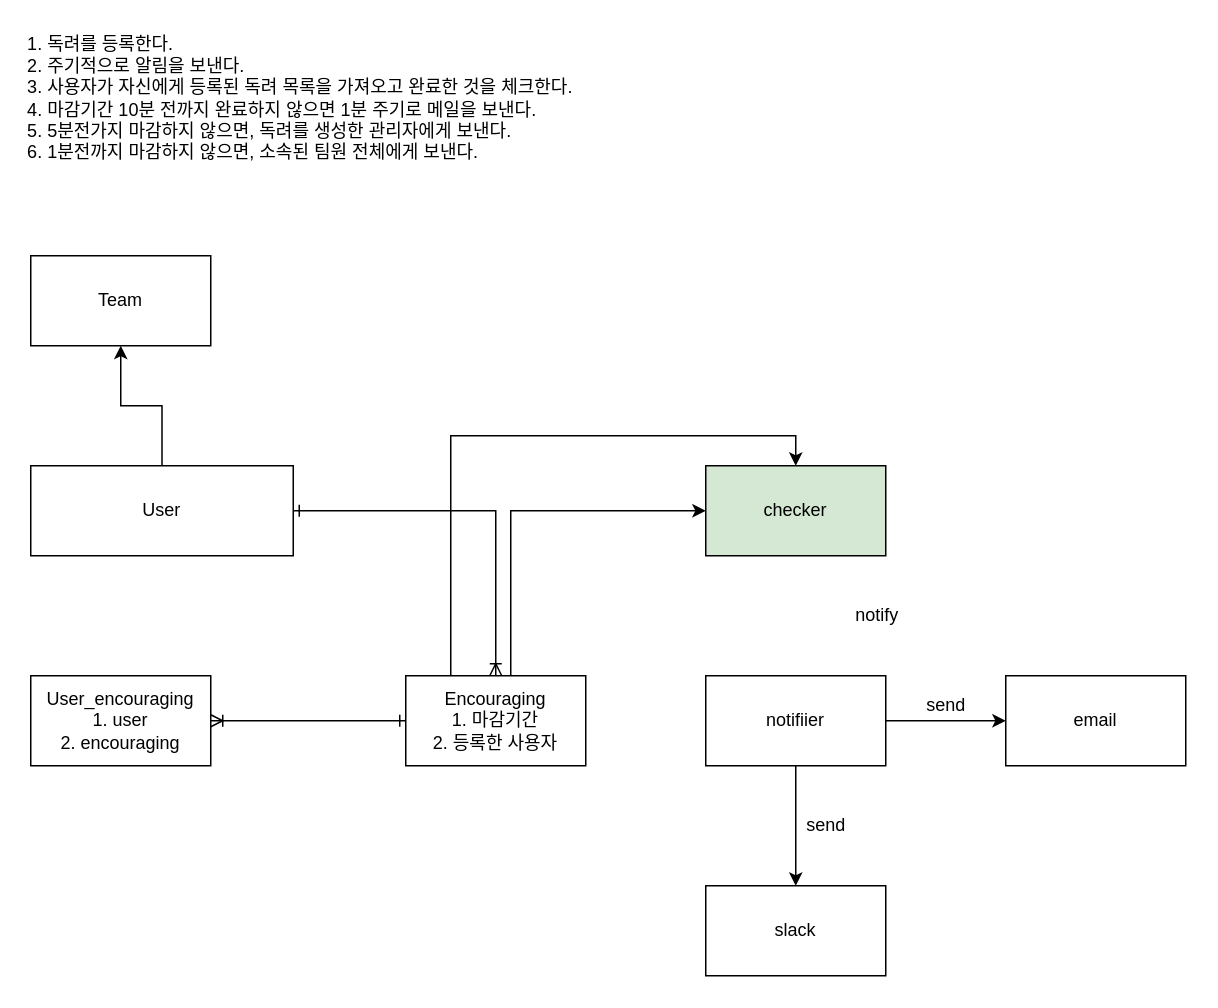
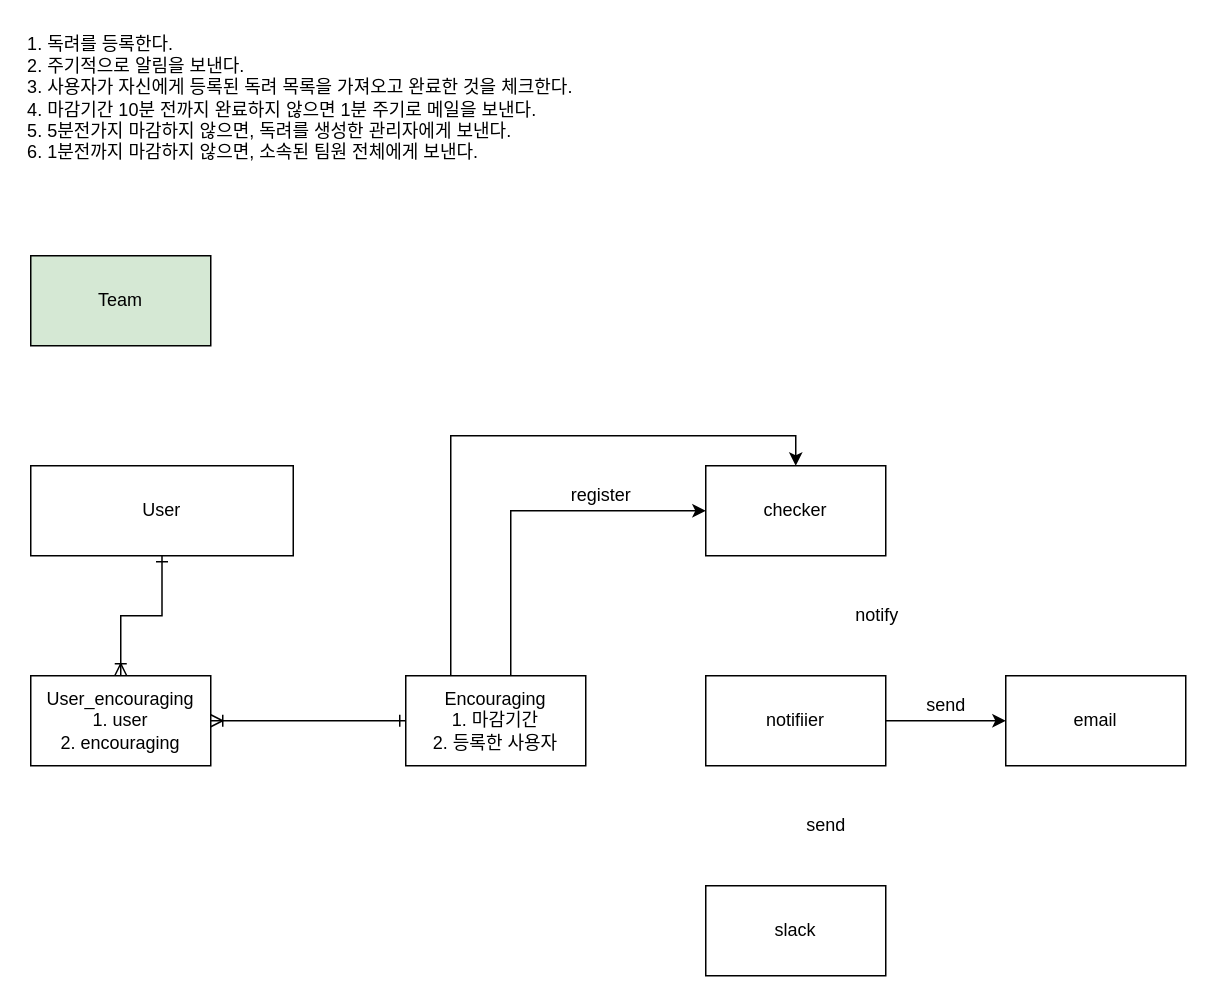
node "Team": fillcolor #ffffff -> #d5e8d4
edge "User" -> "Team": removed
node "register": added
edge "User" -- "Encouraging 1. 마감기간 2. 등록한 사용자": now "User" -- "User_encouraging 1. user 2. encouraging"
node "checker": fillcolor #d5e8d4 -> #ffffff
edge "notifiier" -> "slack": removed
